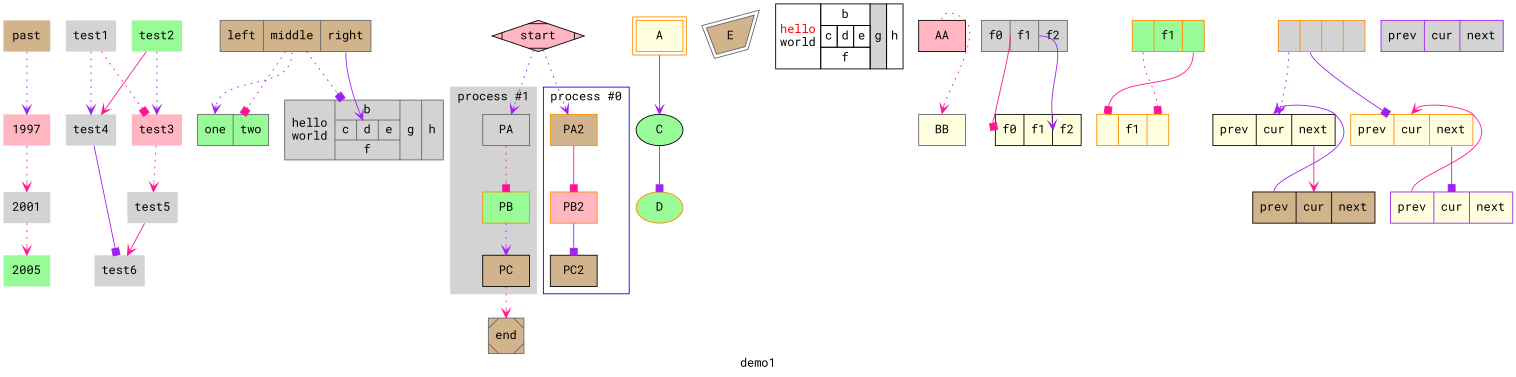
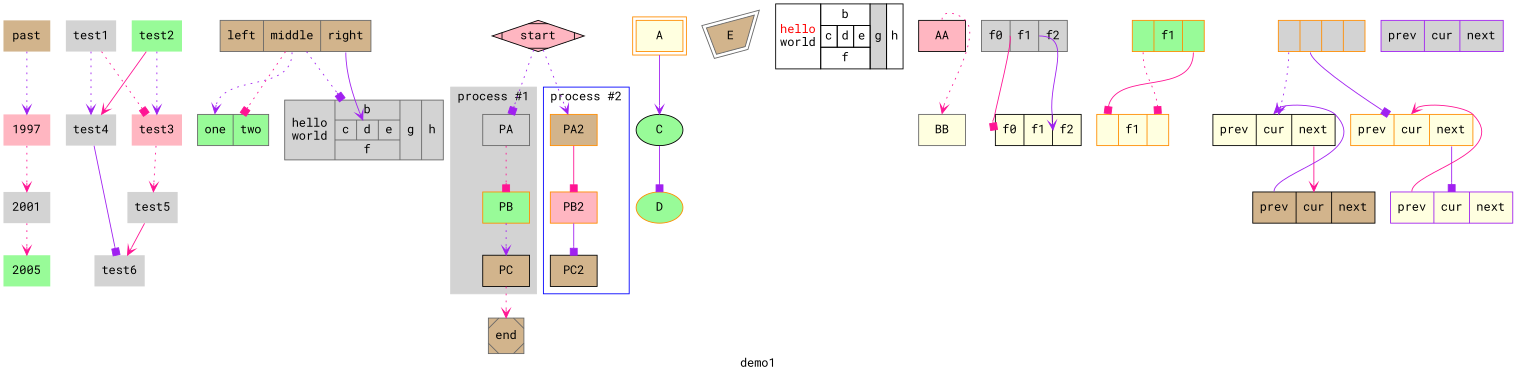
edge "start" -> "PA": arrowhead vee -> box
cluster "process #0": label "process #0" -> "process #2"
